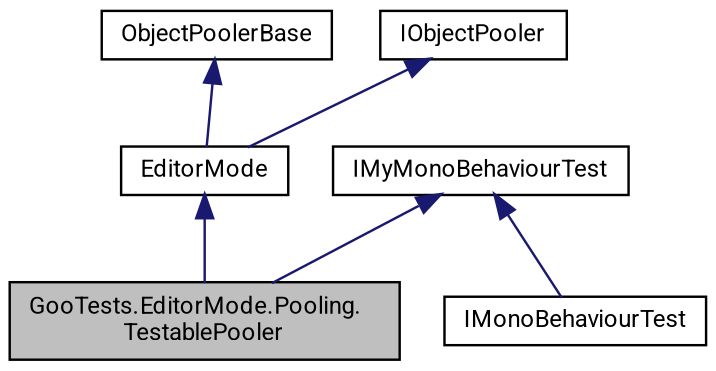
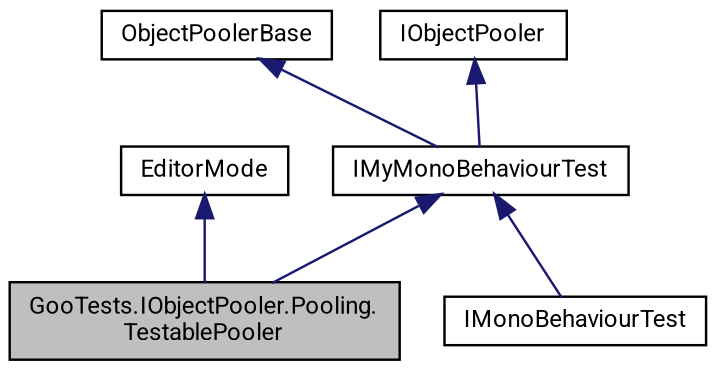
edge "EditorMode" -> "IObjectPooler": now "IMyMonoBehaviourTest" -> "IObjectPooler"
edge "EditorMode" -> "ObjectPoolerBase": now "IMyMonoBehaviourTest" -> "ObjectPoolerBase"
node "GooTests.EditorMode.Pooling. TestablePooler": label "GooTests.EditorMode.Pooling. TestablePooler" -> "GooTests.IObjectPooler.Pooling. TestablePooler"
